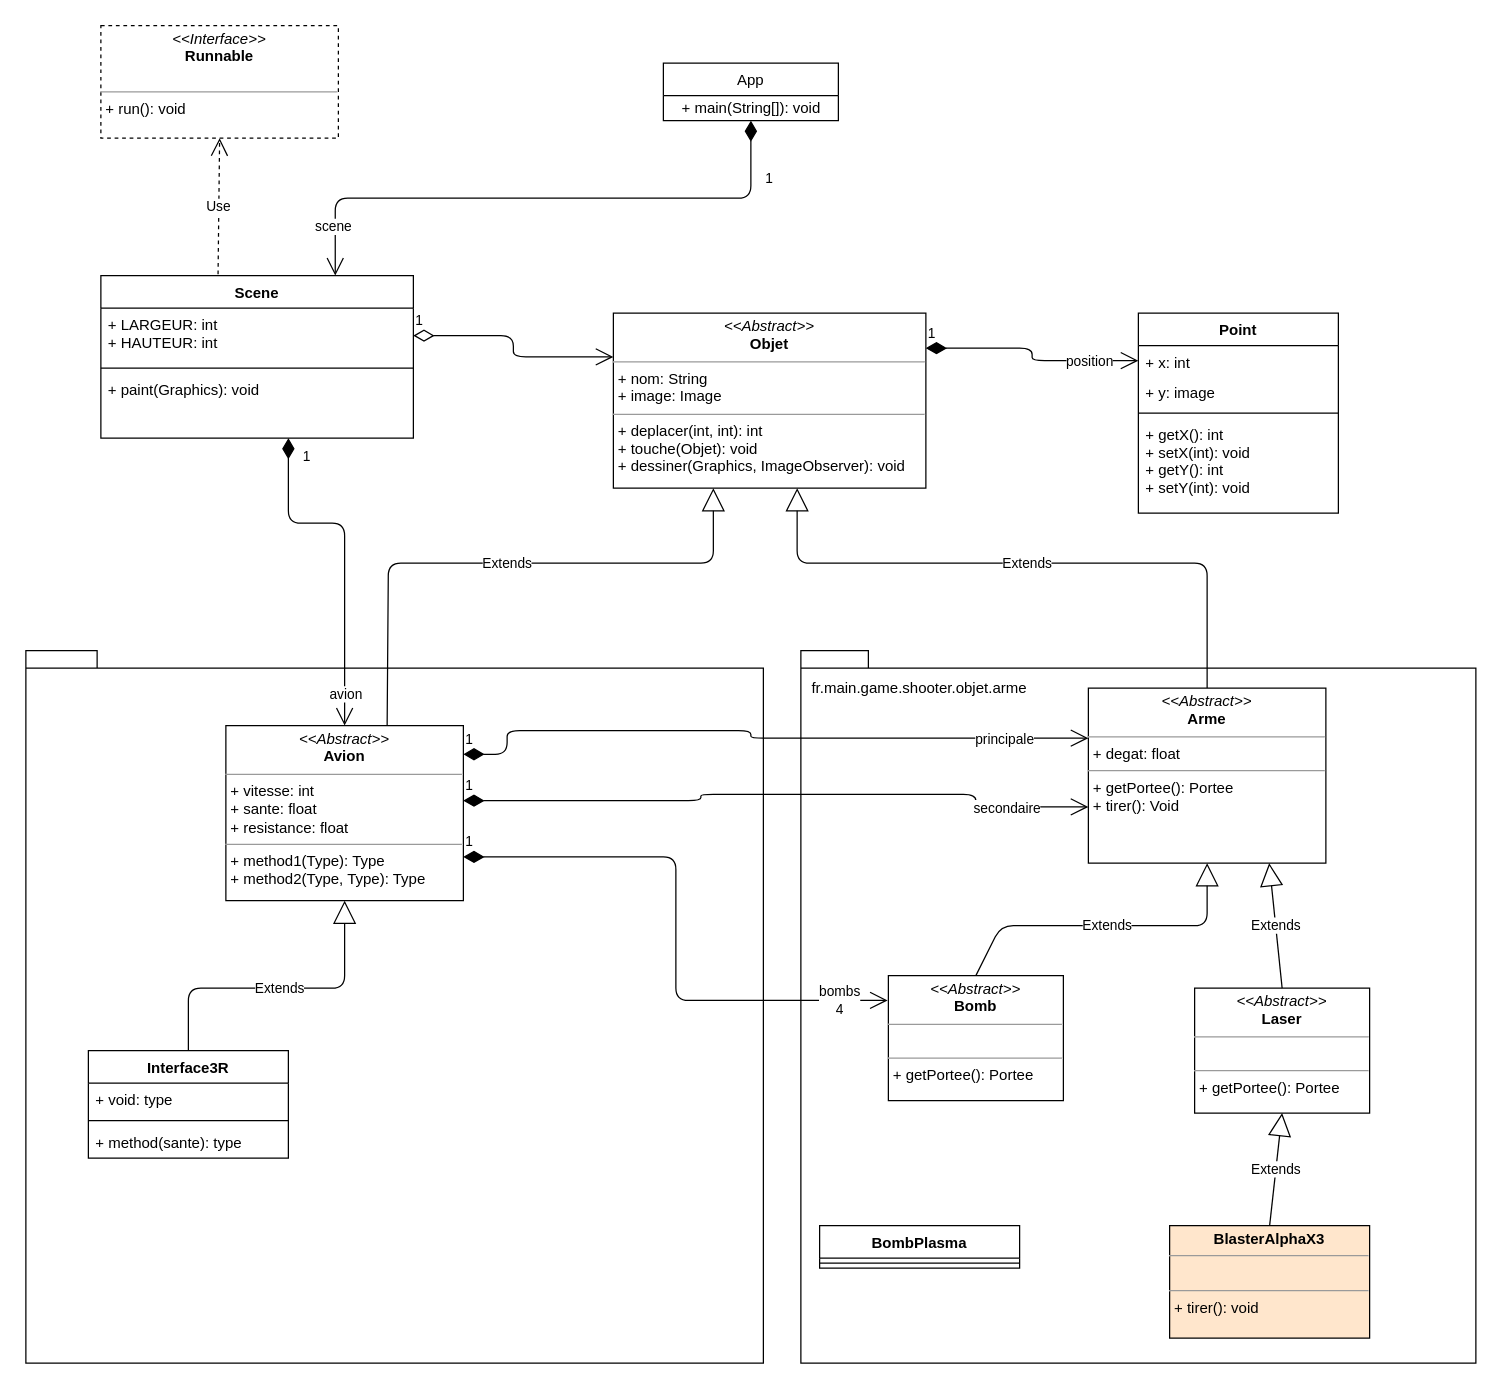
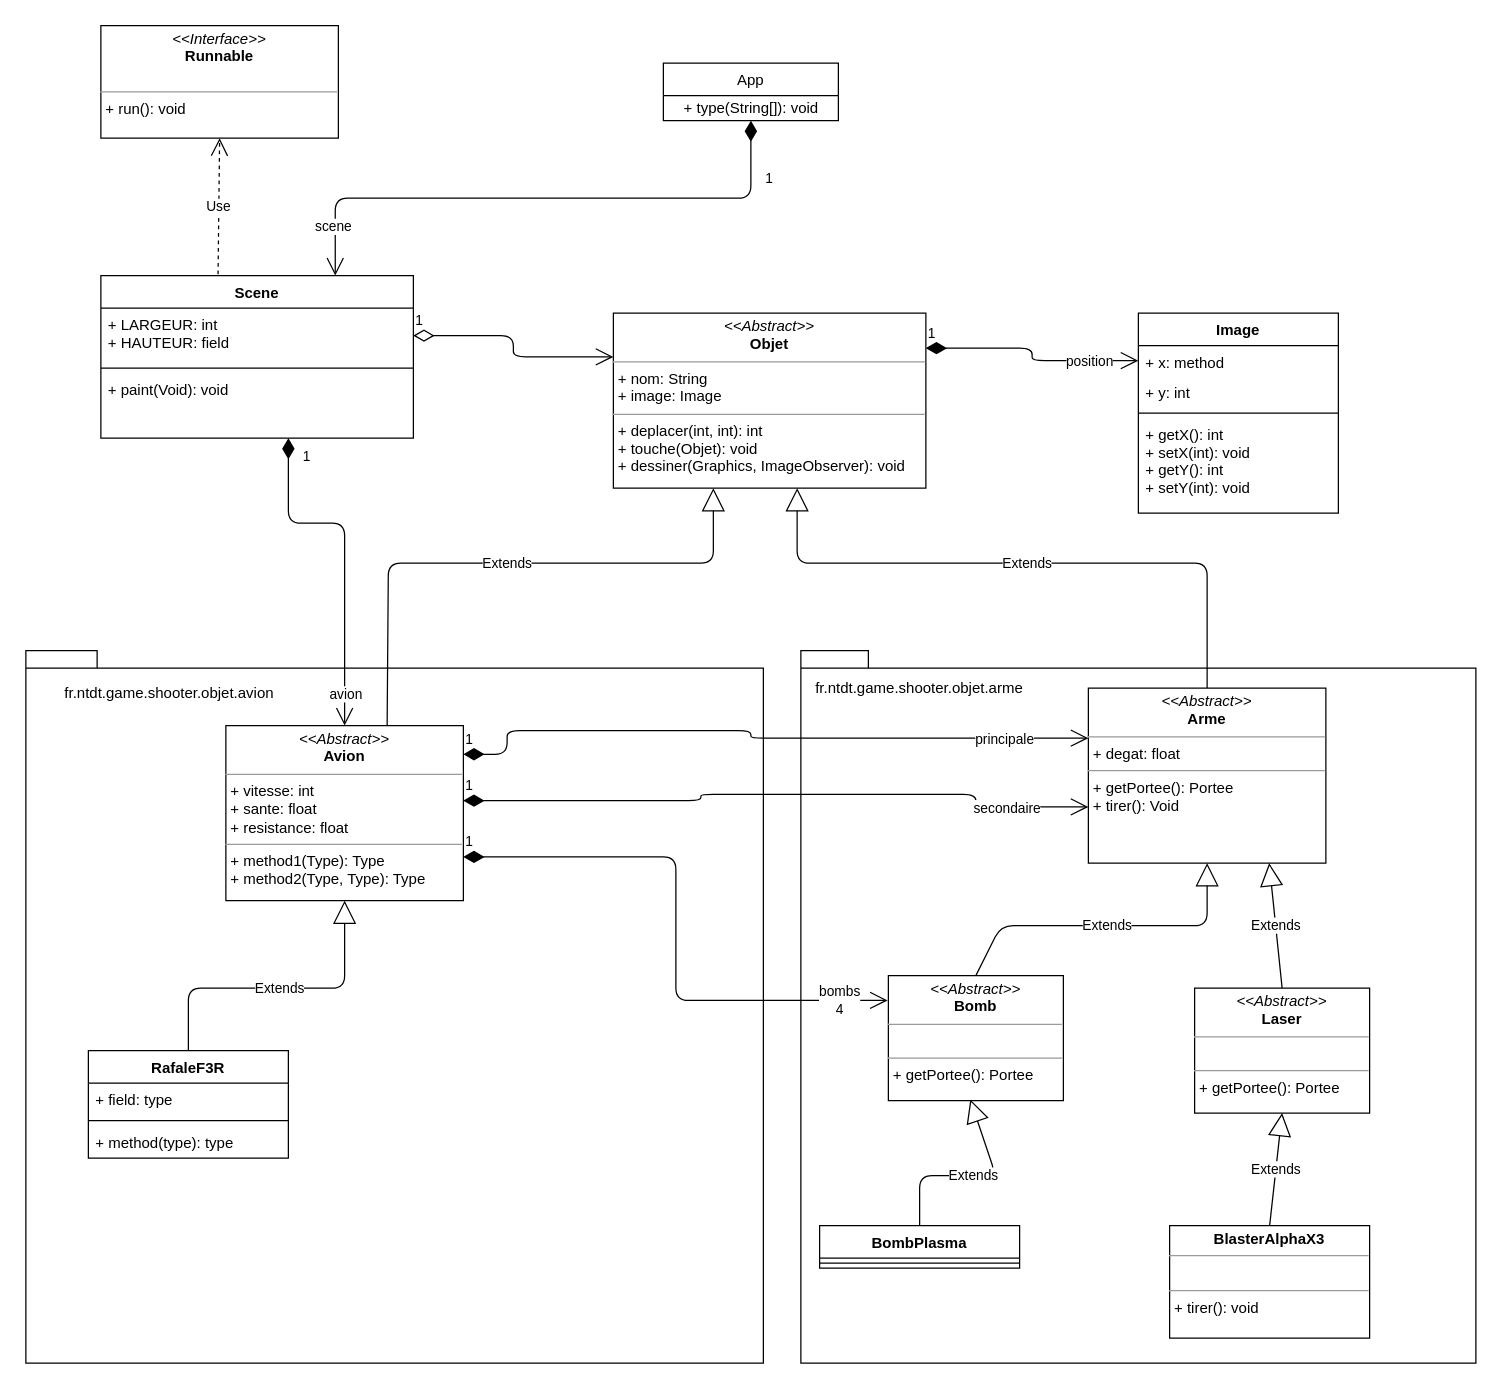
node "<<Interface>> Runnable + run(): void": style dashed -> solid
node "+ main(String[]): void": label "+ main(String[]): void" -> "+ type(String[]): void"
node "+ LARGEUR: int + HAUTEUR: int": label "+ LARGEUR: int + HAUTEUR: int" -> "+ LARGEUR: int + HAUTEUR: field"
node "Point": label "Point" -> "Image"
node "+ x: int": label "+ x: int" -> "+ x: method"
node "+ paint(Graphics): void": label "+ paint(Graphics): void" -> "+ paint(Void): void"
node "+ y: image": label "+ y: image" -> "+ y: int"
node "fr.main.game.shooter.objet.arme": label "fr.main.game.shooter.objet.arme" -> "fr.ntdt.game.shooter.objet.arme"
node "fr.ntdt.game.shooter.objet.avion": added
node "Interface3R": label "Interface3R" -> "RafaleF3R"
node "+ void: type": label "+ void: type" -> "+ field: type"
node "+ method(sante): type": label "+ method(sante): type" -> "+ method(type): type"
edge "BombPlasma" -> "<<Abstract>> Bomb + getPortee(): Portee": added, label "Extends"
node "BlasterAlphaX3 + tirer(): void": fillcolor #ffe6cc -> #ffffff
